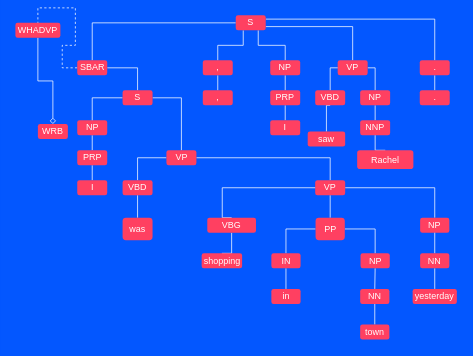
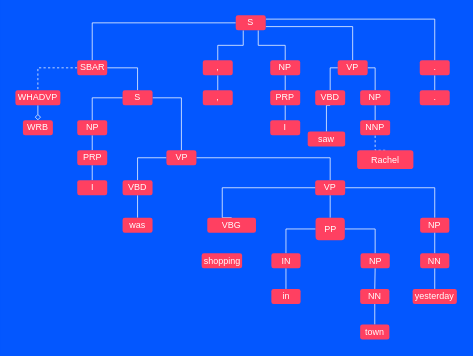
node "WHADVP": moved (38, 30) -> (38, 98)
node "WRB": moved (53, 132) -> (38, 128)
edge "NNP" -- "Rachel": style solid -> dashed
node "was": size 30x23 -> 30x15
edge "VBG" -- "shopping": removed
